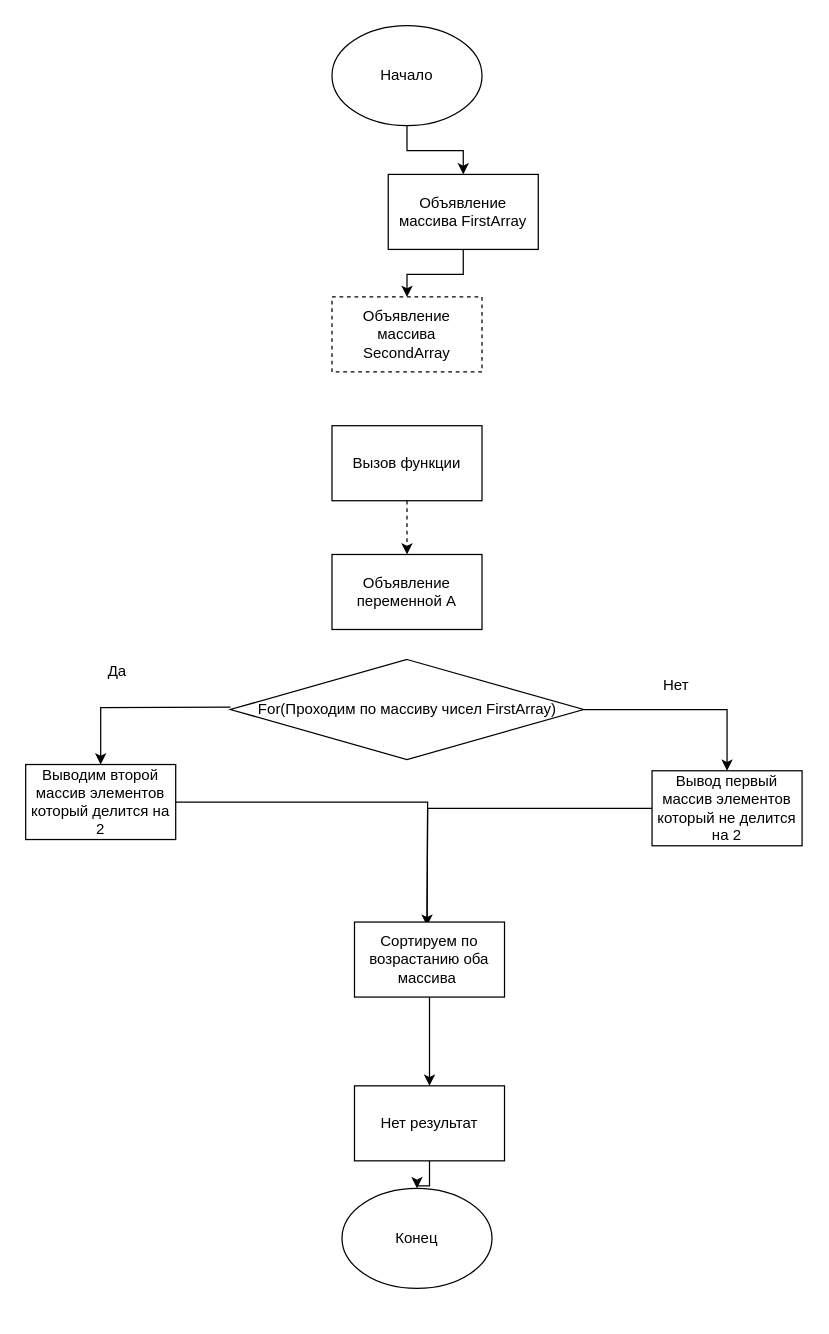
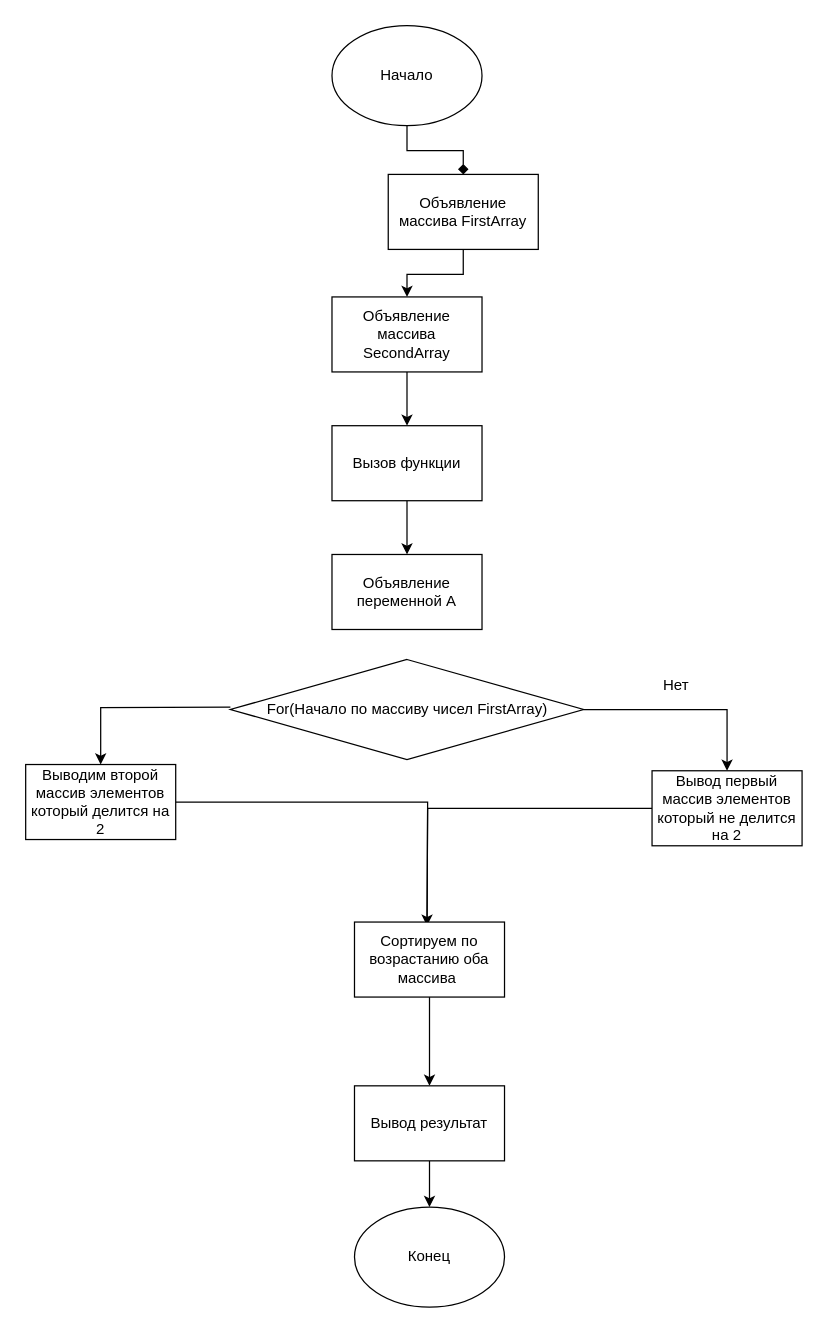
edge "Начало" -> "Объявление массива FirstArray": arrowhead classic -> diamond
node "Объявление массива SecondArray": style dashed -> solid
edge "Объявление массива SecondArray" -> "Вызов функции": added
edge "Вызов функции" -> "Объявление переменной A": style dashed -> solid
node "Да": removed
node "For(Проходим по массиву чисел FirstArray)": label "For(Проходим по массиву чисел FirstArray)" -> "For(Начало по массиву чисел FirstArray)"
node "Нет результат": label "Нет результат" -> "Вывод результат"
node "Конец": moved (417, 1238) -> (429, 1257)
